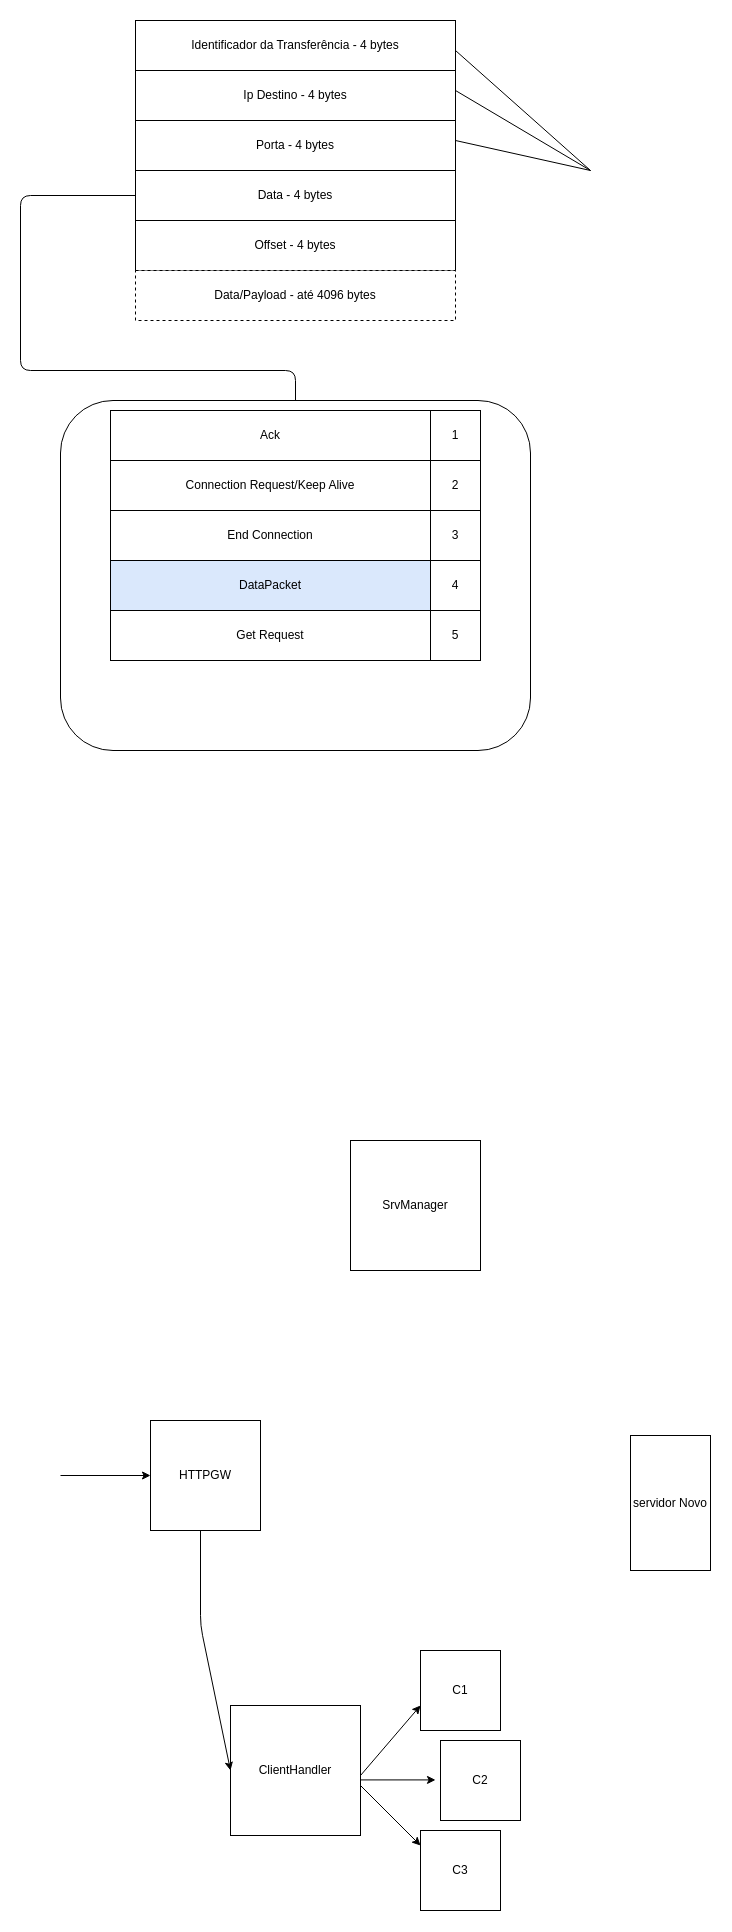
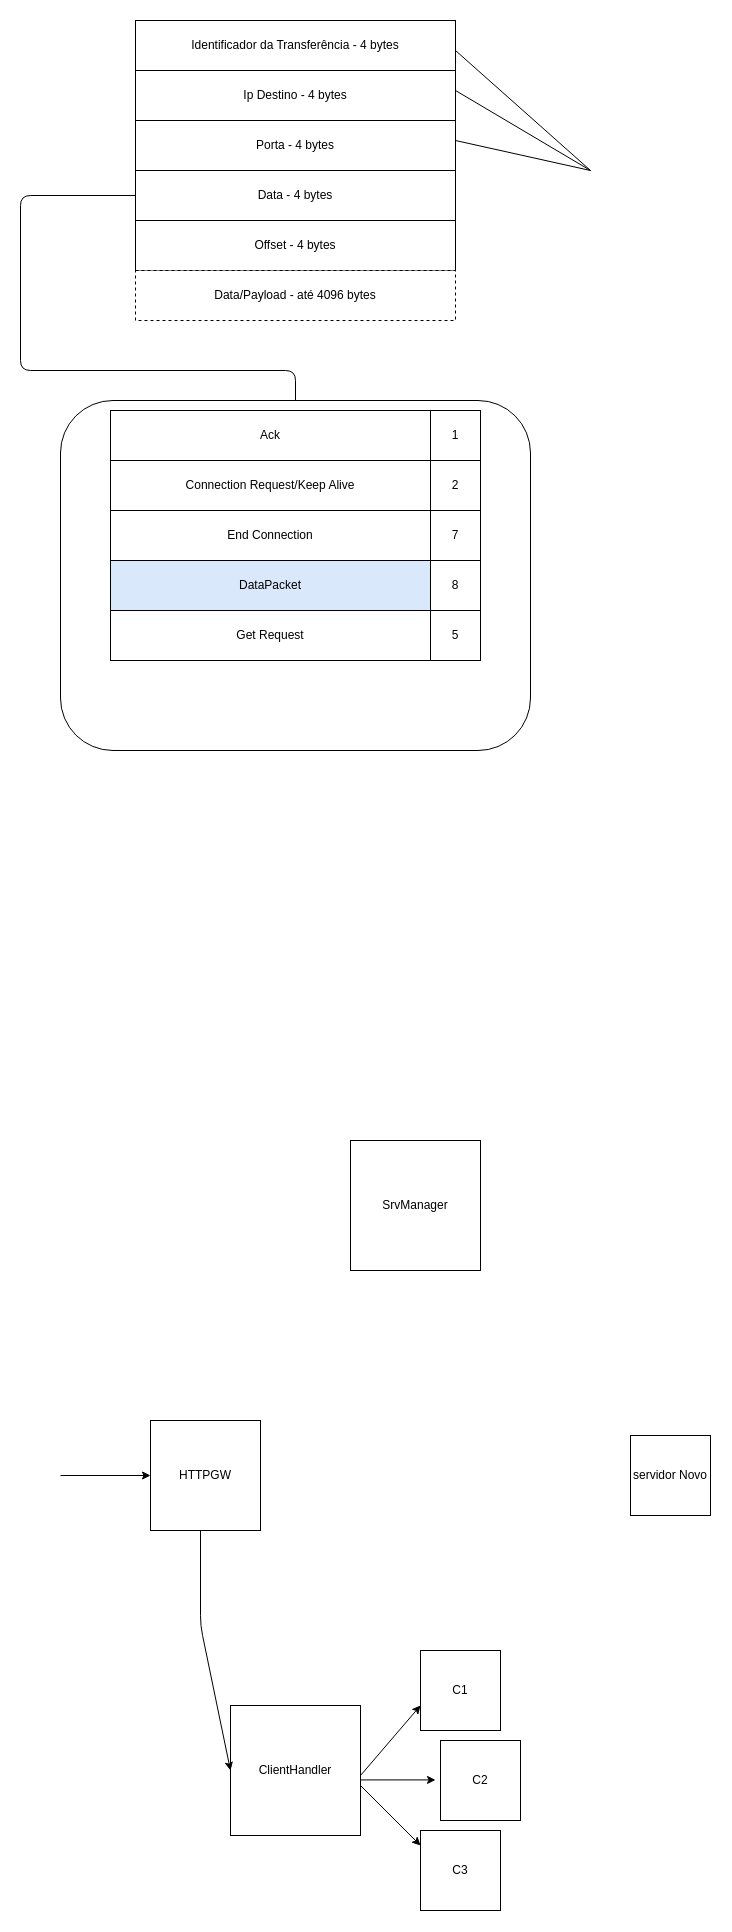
node "3": label "3" -> "7"
node "4": label "4" -> "8"
node "servidor Novo": size 80x135 -> 80x80
